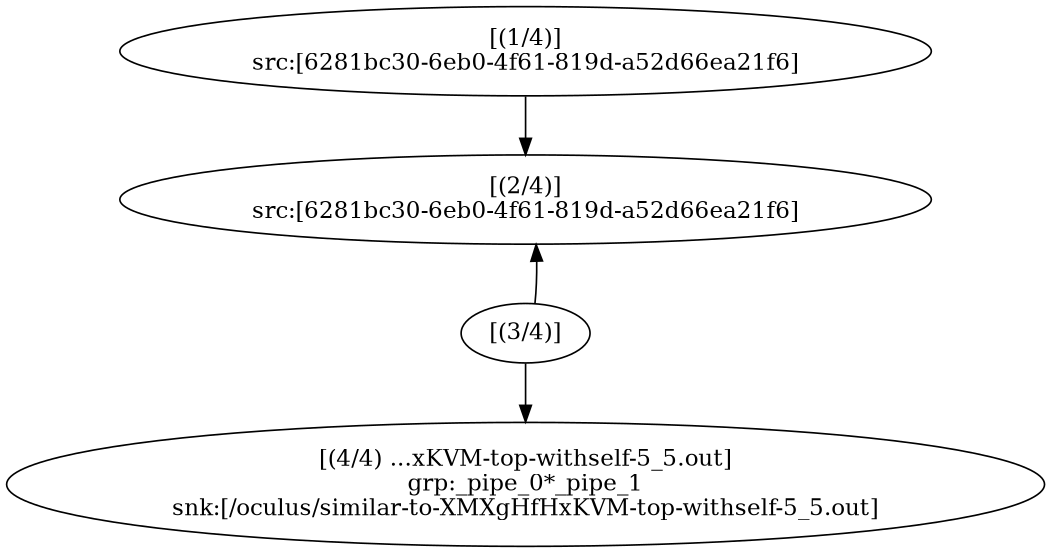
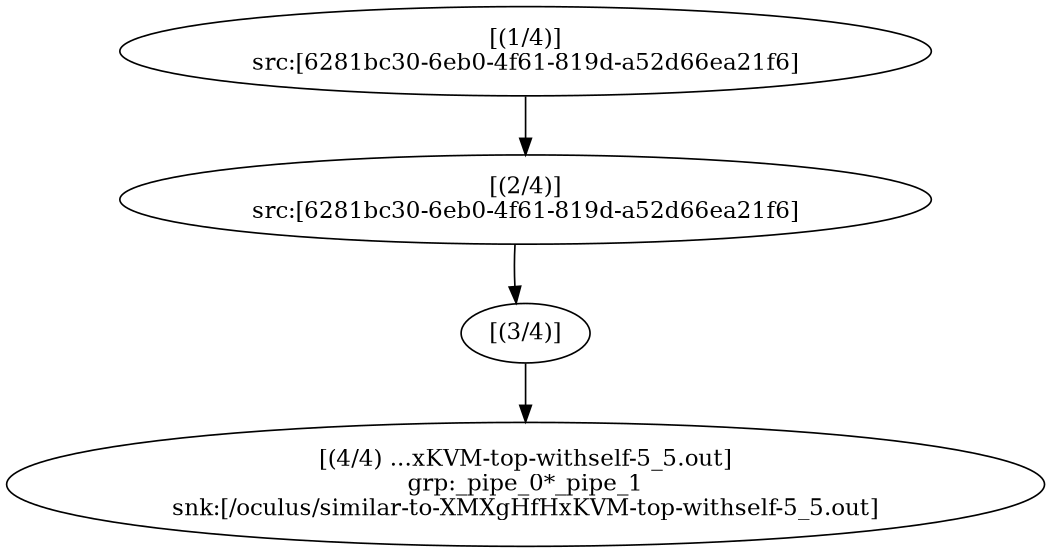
edge "[(3/4)]" -> "[(2/4)] src:[6281bc30-6eb0-4f61-819d-a52d66ea21f6]": reversed
